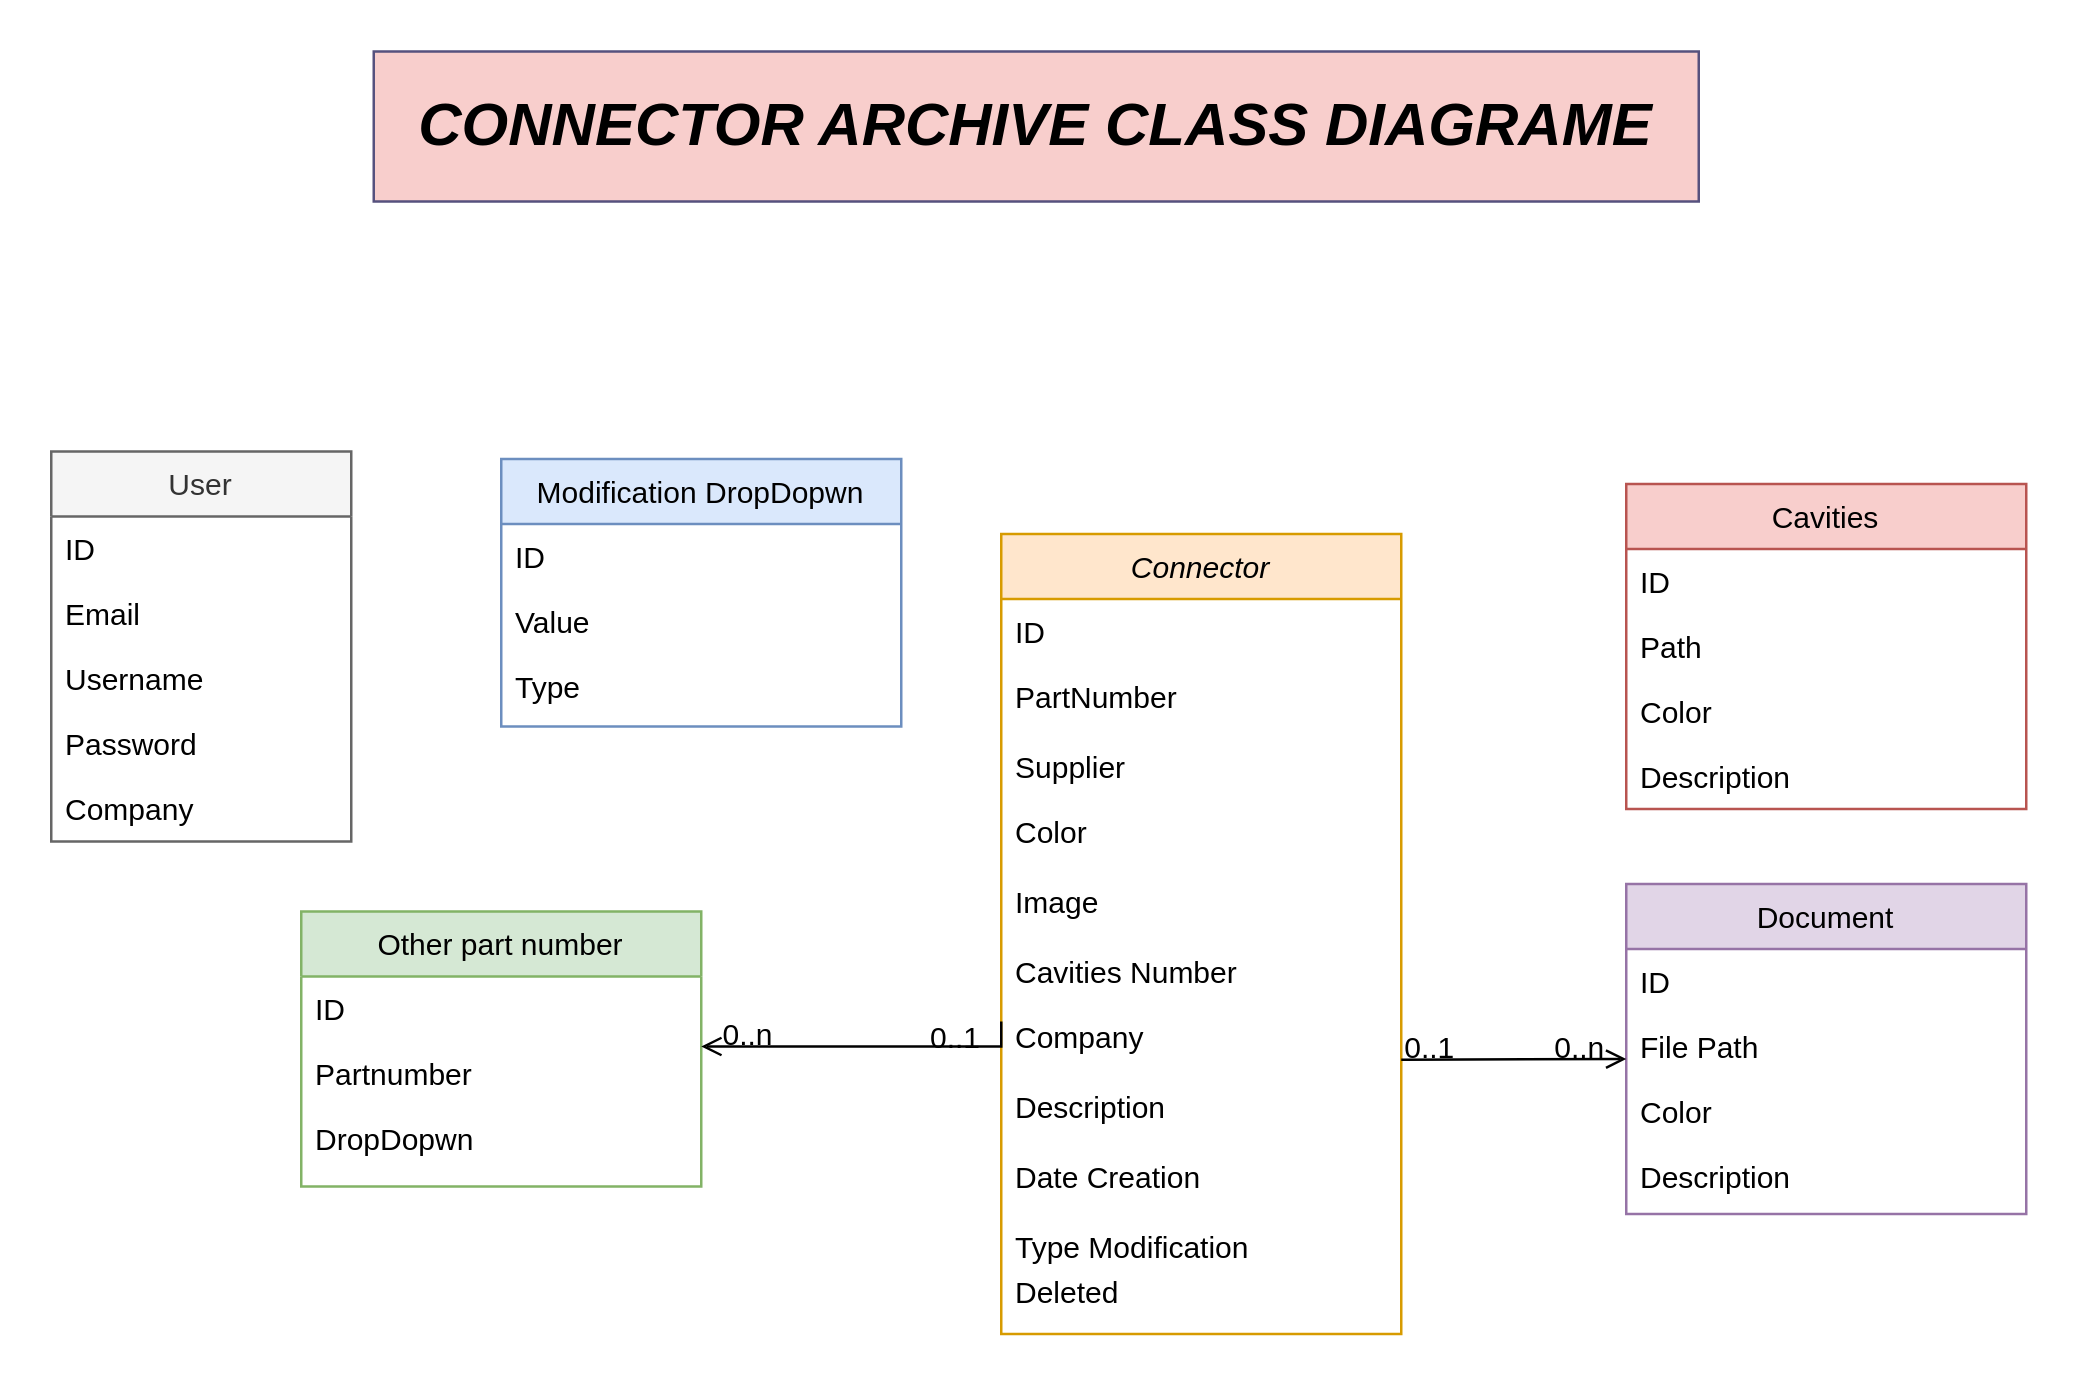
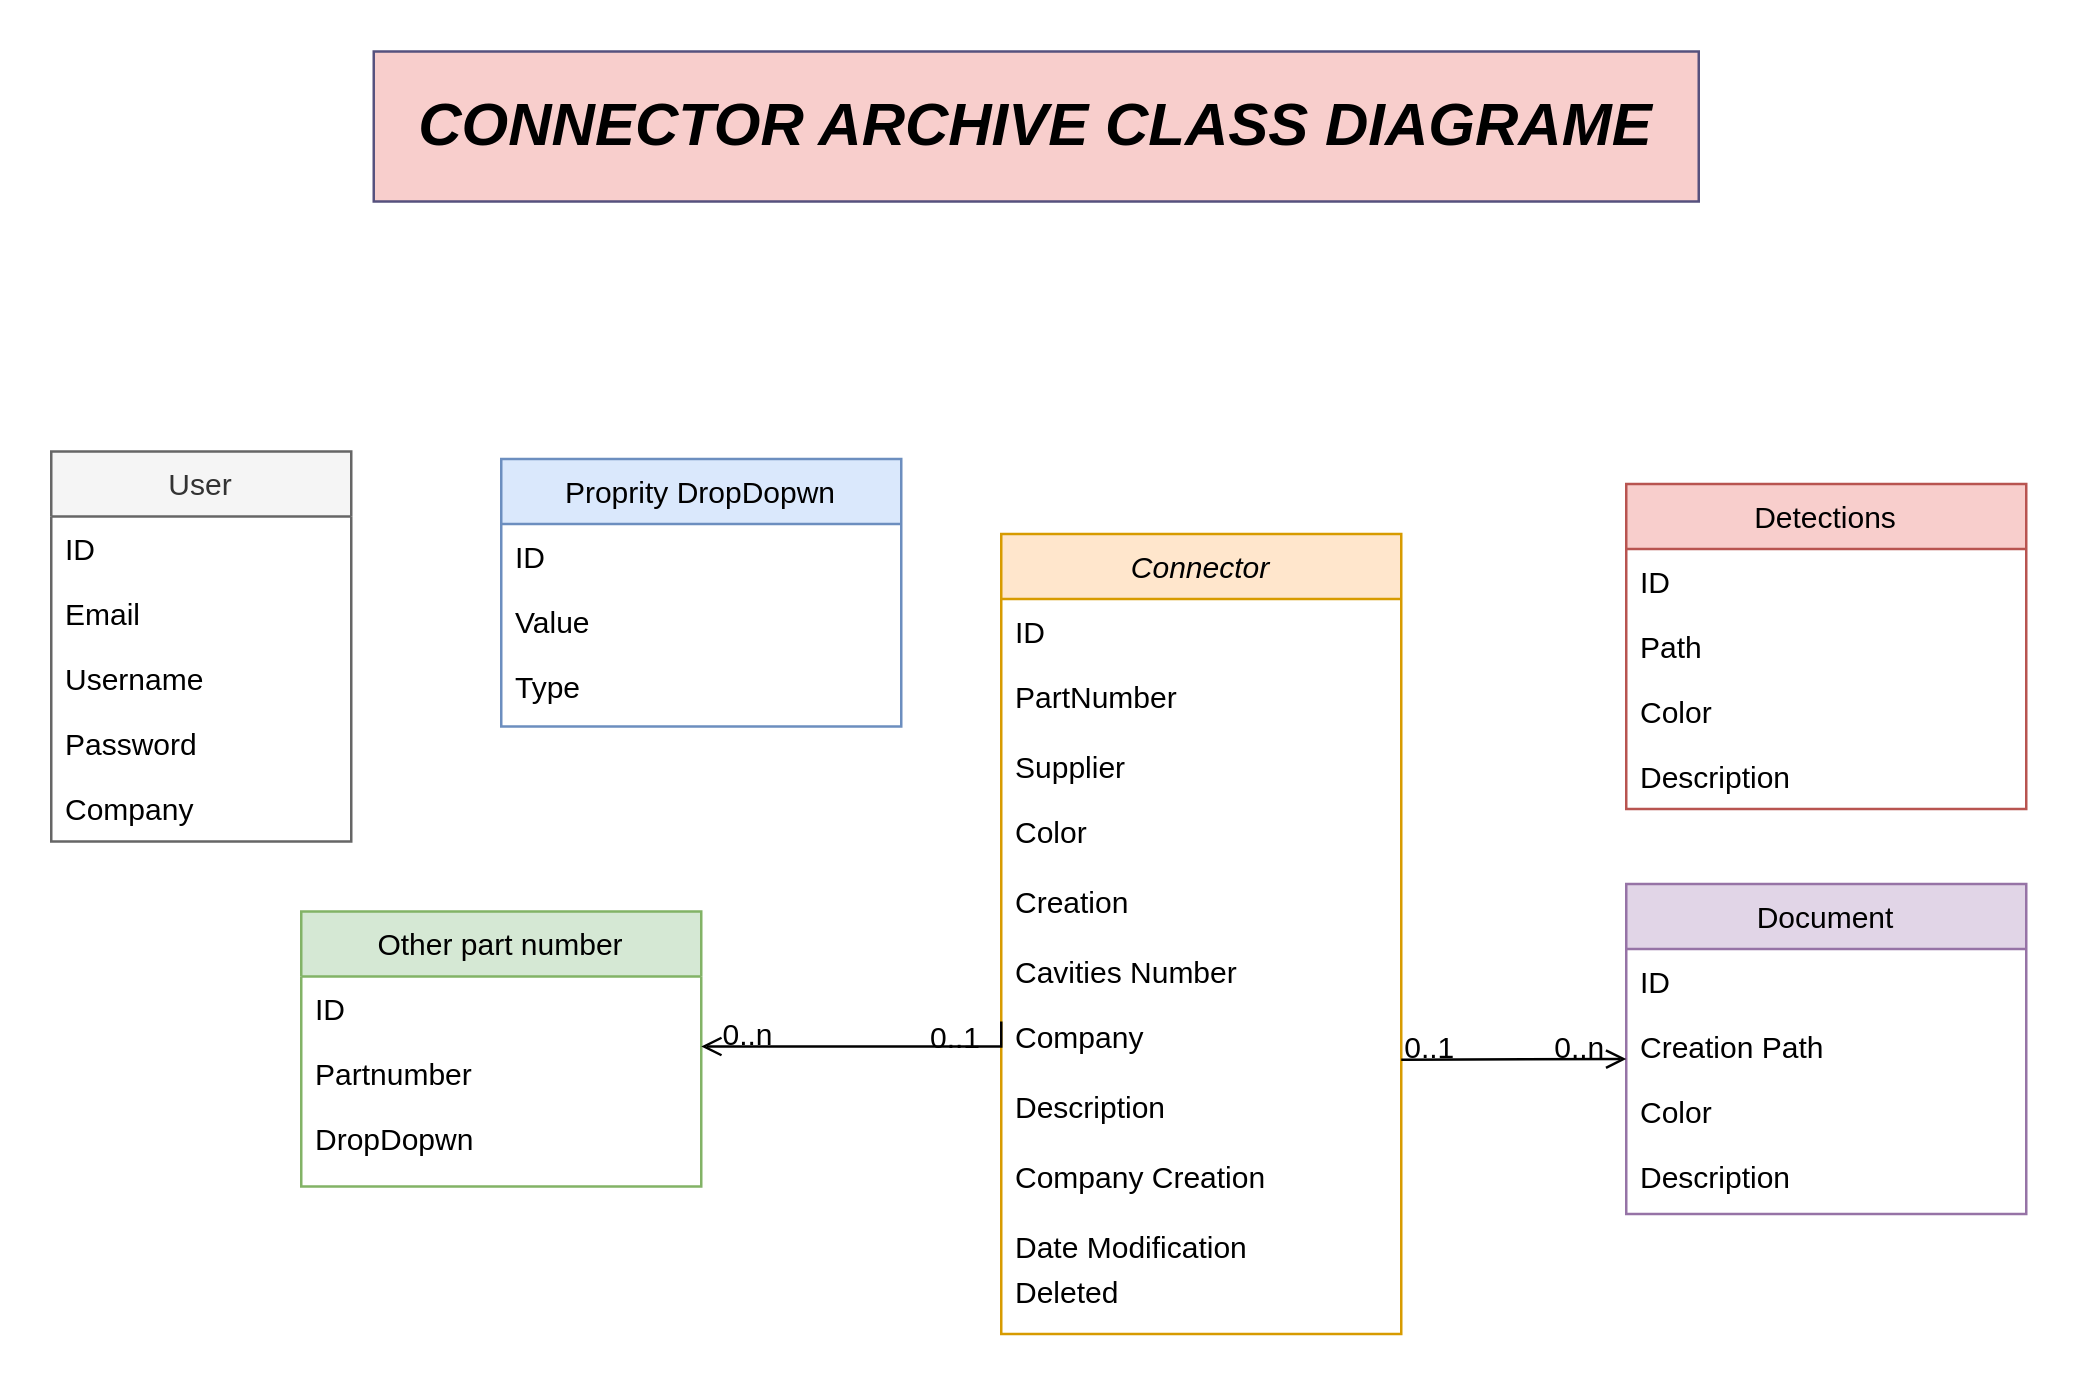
node "Modification DropDopwn": label "Modification DropDopwn" -> "Proprity DropDopwn"
node "Cavities": label "Cavities" -> "Detections"
node "Image": label "Image" -> "Creation"
node "File Path": label "File Path" -> "Creation Path"
node "Date Creation": label "Date Creation" -> "Company Creation"
node "Type Modification": label "Type Modification" -> "Date Modification"
